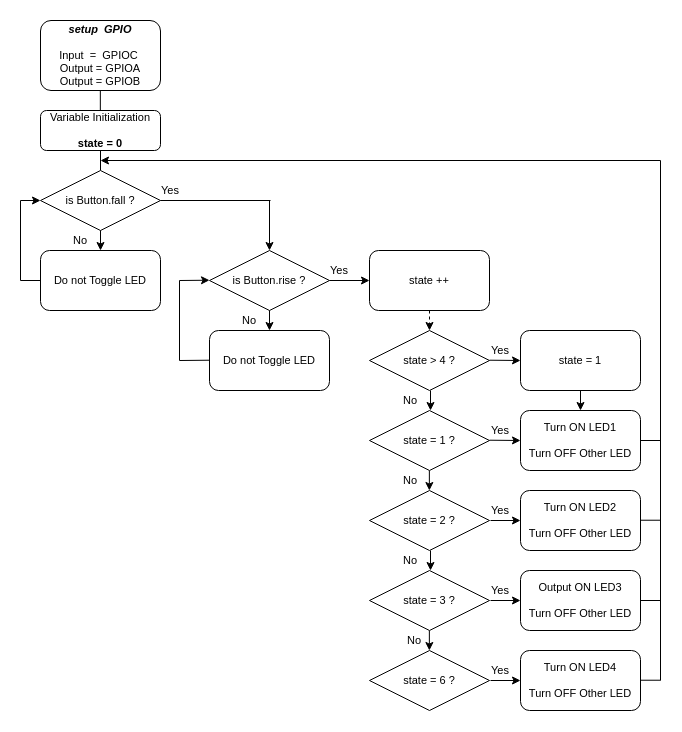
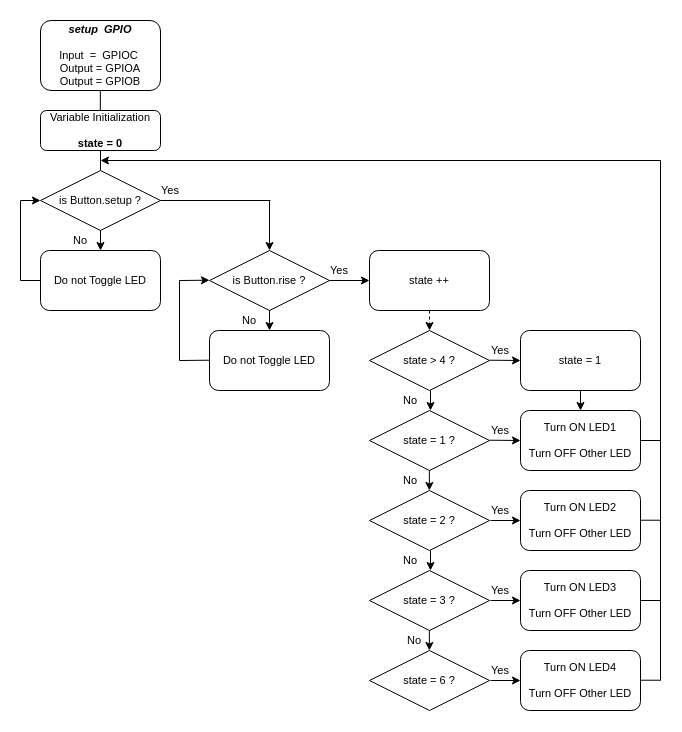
node "is Button.fall ?": label "is Button.fall ?" -> "is Button.setup ?"
node "Output ON LED3 Turn OFF Other LED": label "Output ON LED3 Turn OFF Other LED" -> "Turn ON LED3 Turn OFF Other LED"
